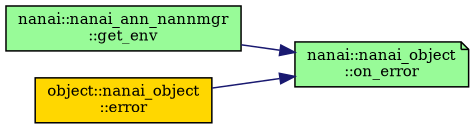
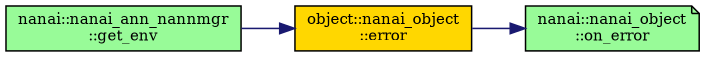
edge "nanai::nanai_ann_nannmgr ::get_env" -> "nanai::nanai_object ::on_error": now "nanai::nanai_ann_nannmgr ::get_env" -> "object::nanai_object ::error"
